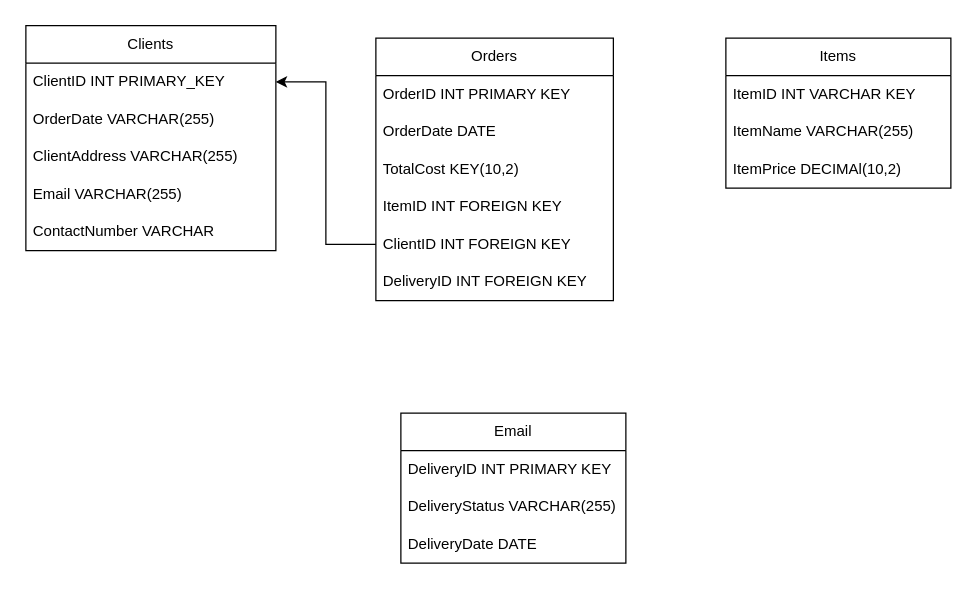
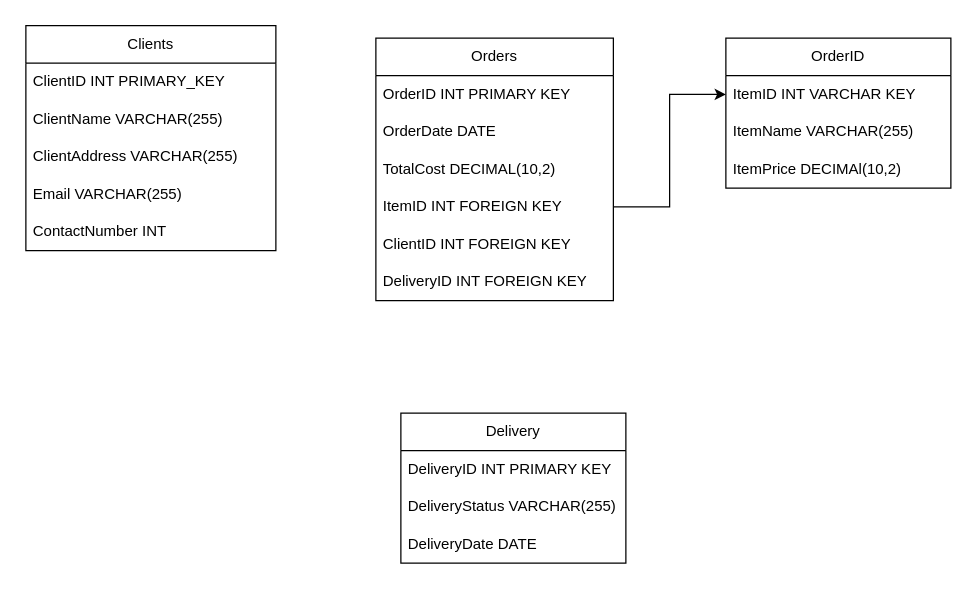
node "Items": label "Items" -> "OrderID"
node "OrderDate VARCHAR(255)": label "OrderDate VARCHAR(255)" -> "ClientName VARCHAR(255)"
edge "ItemID INT FOREIGN KEY" -> "ItemID INT VARCHAR KEY": added
edge "ClientID INT FOREIGN KEY" -> "ClientID INT PRIMARY_KEY": removed
node "TotalCost KEY(10,2)": label "TotalCost KEY(10,2)" -> "TotalCost DECIMAL(10,2)"
node "ContactNumber VARCHAR": label "ContactNumber VARCHAR" -> "ContactNumber INT"
node "Email": label "Email" -> "Delivery"
